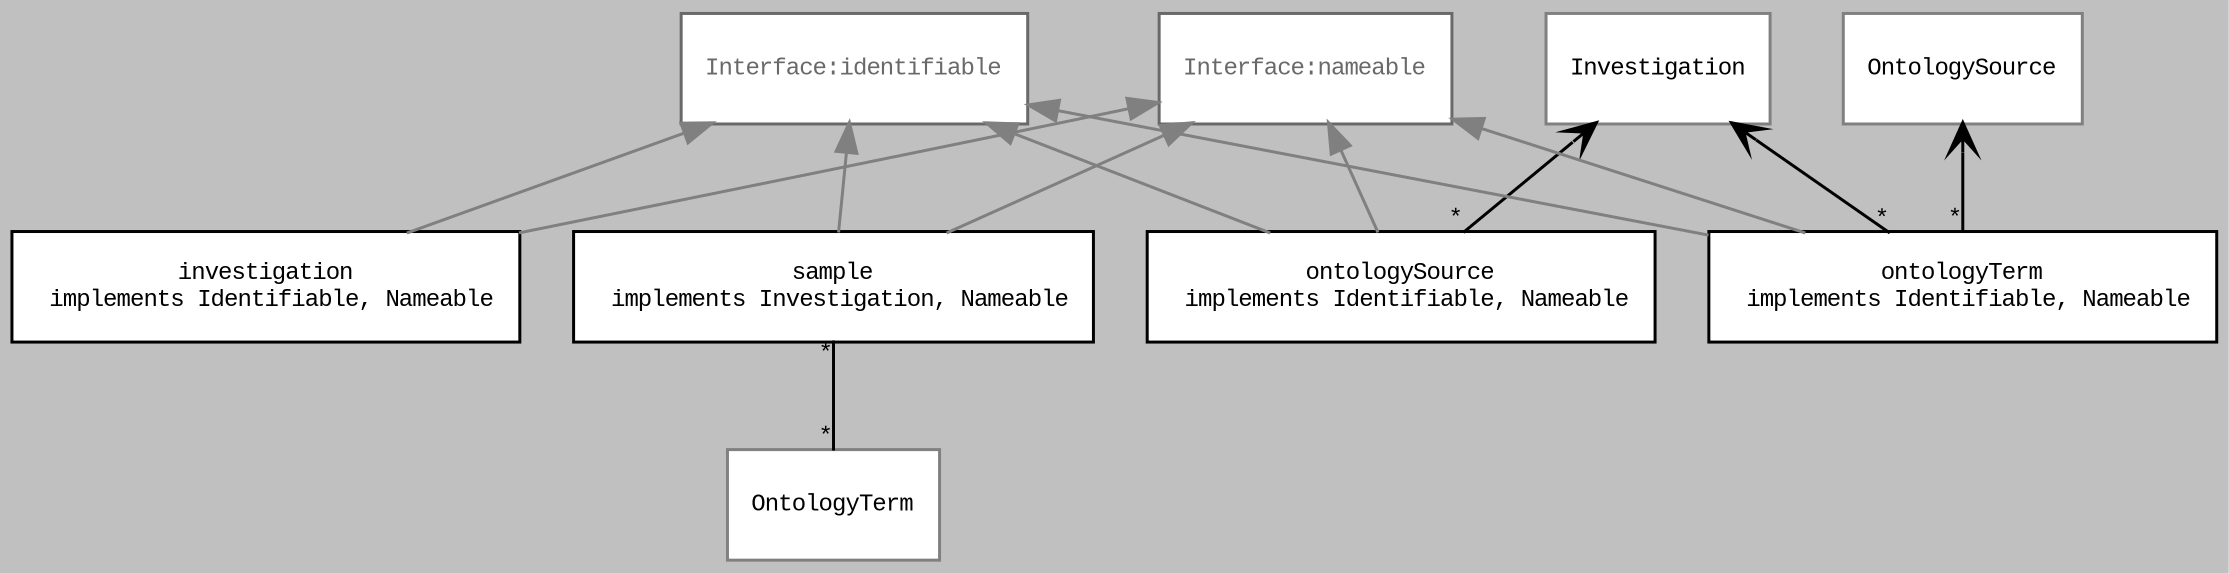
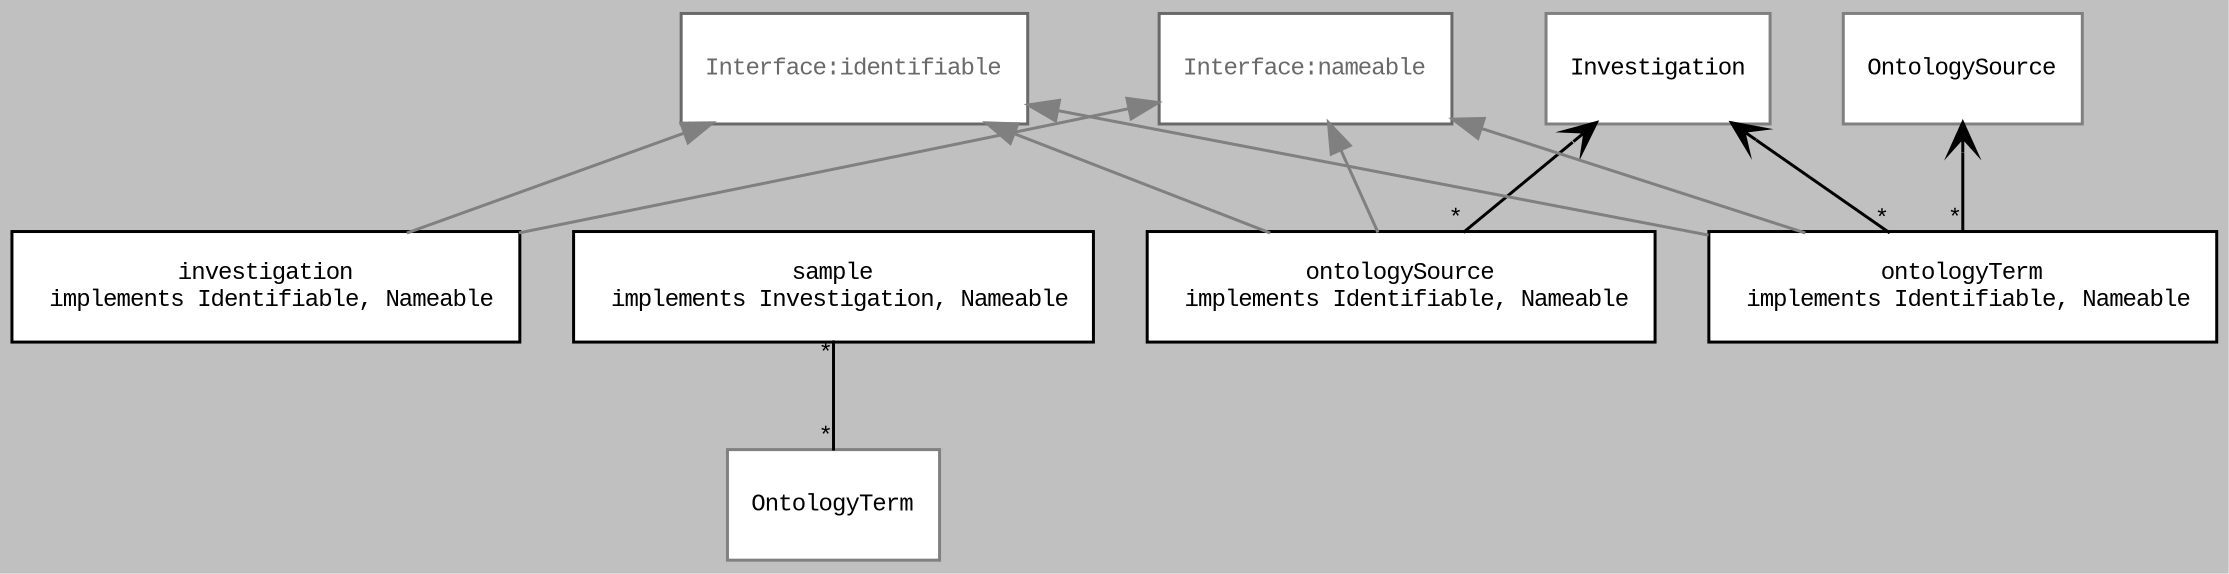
edge "sample" -> "Interface:nameable": removed
edge "sample" -> "Interface:identifiable": removed
